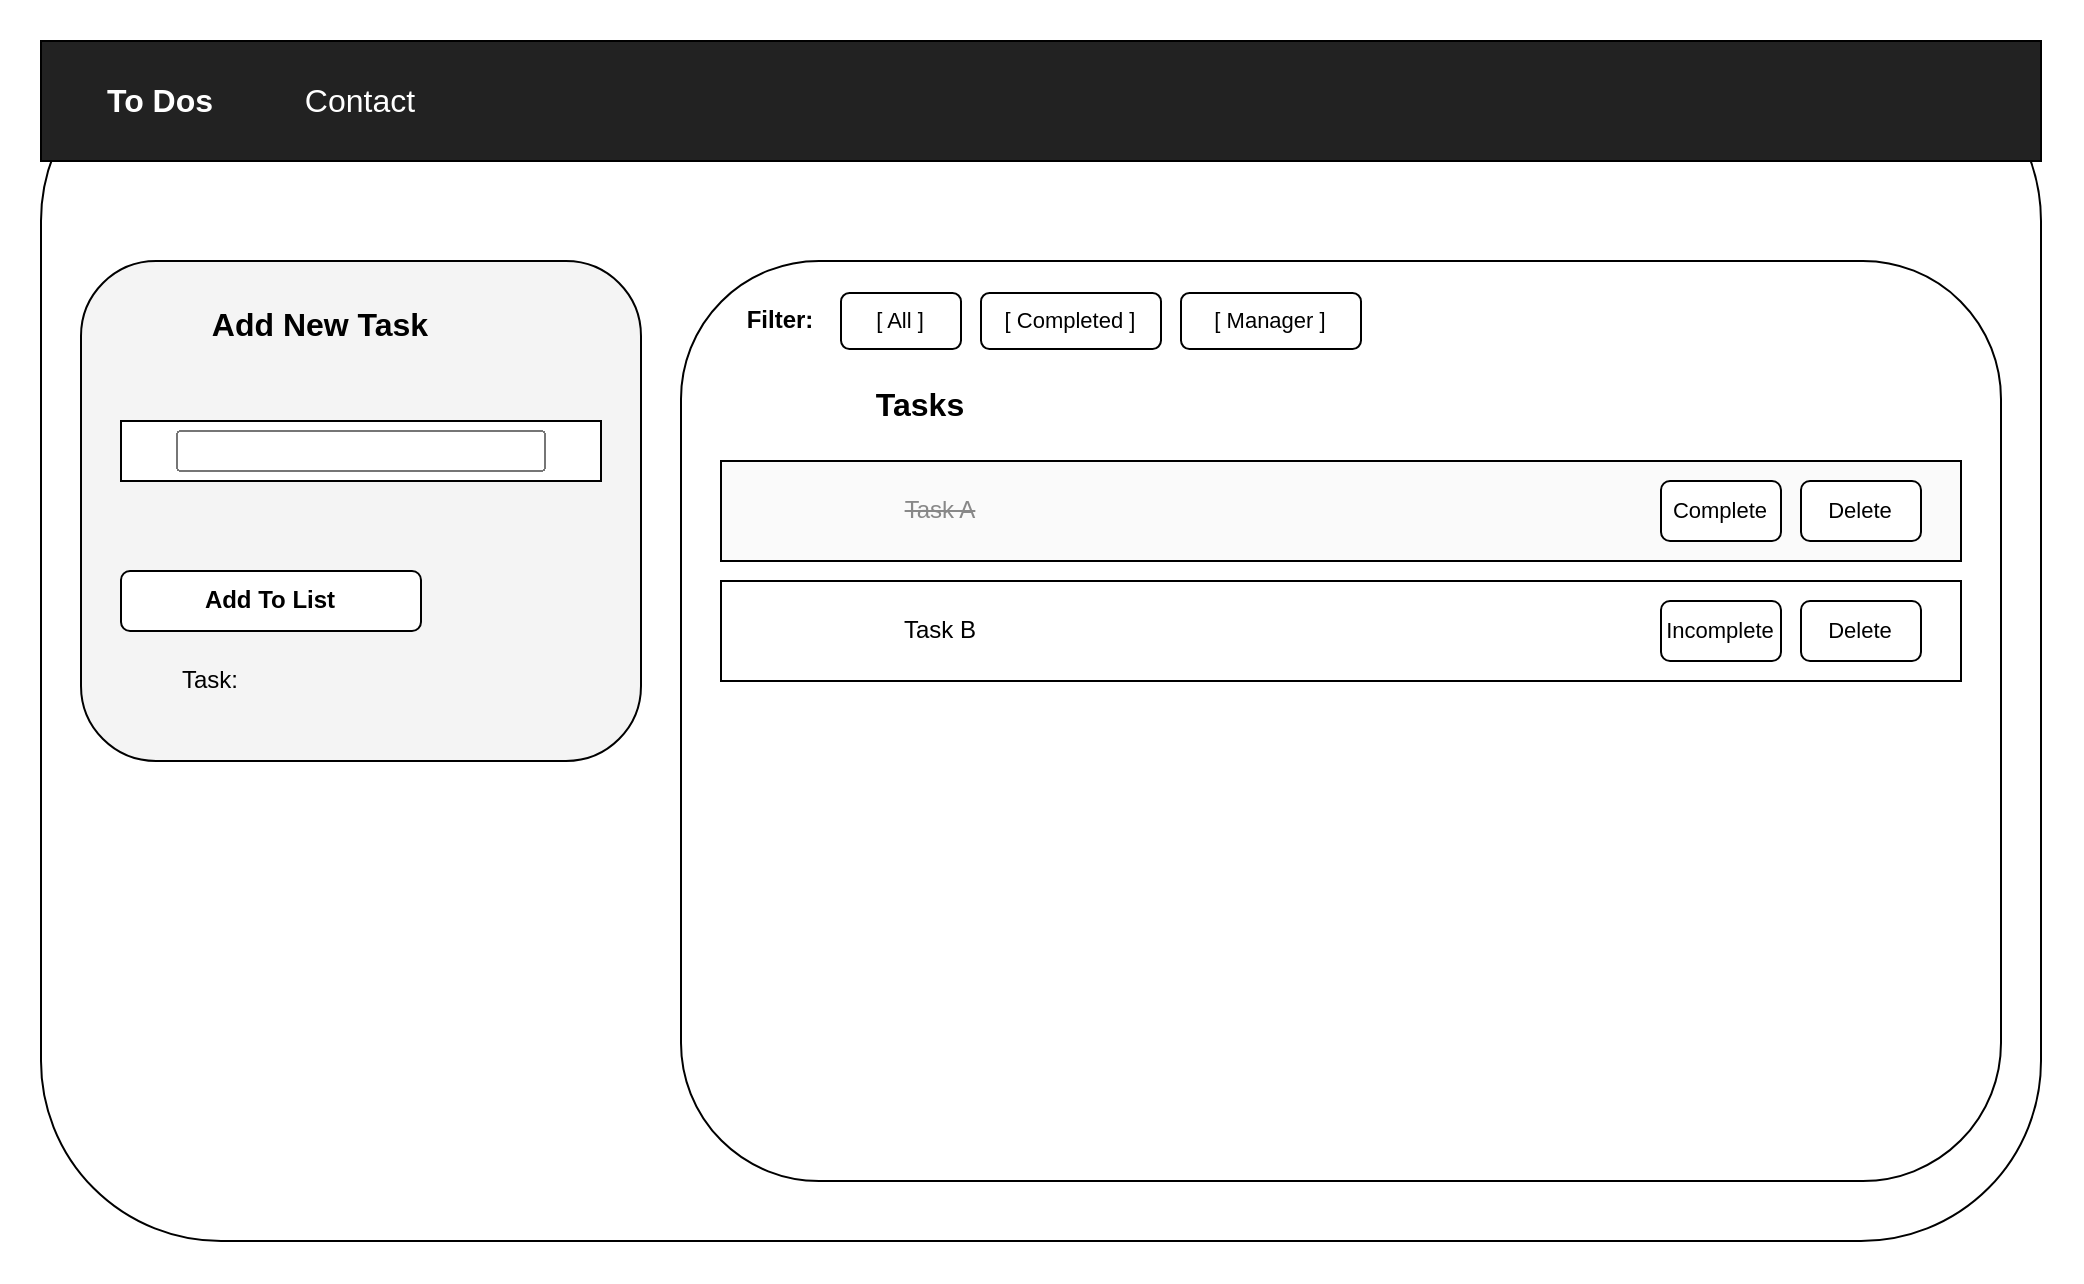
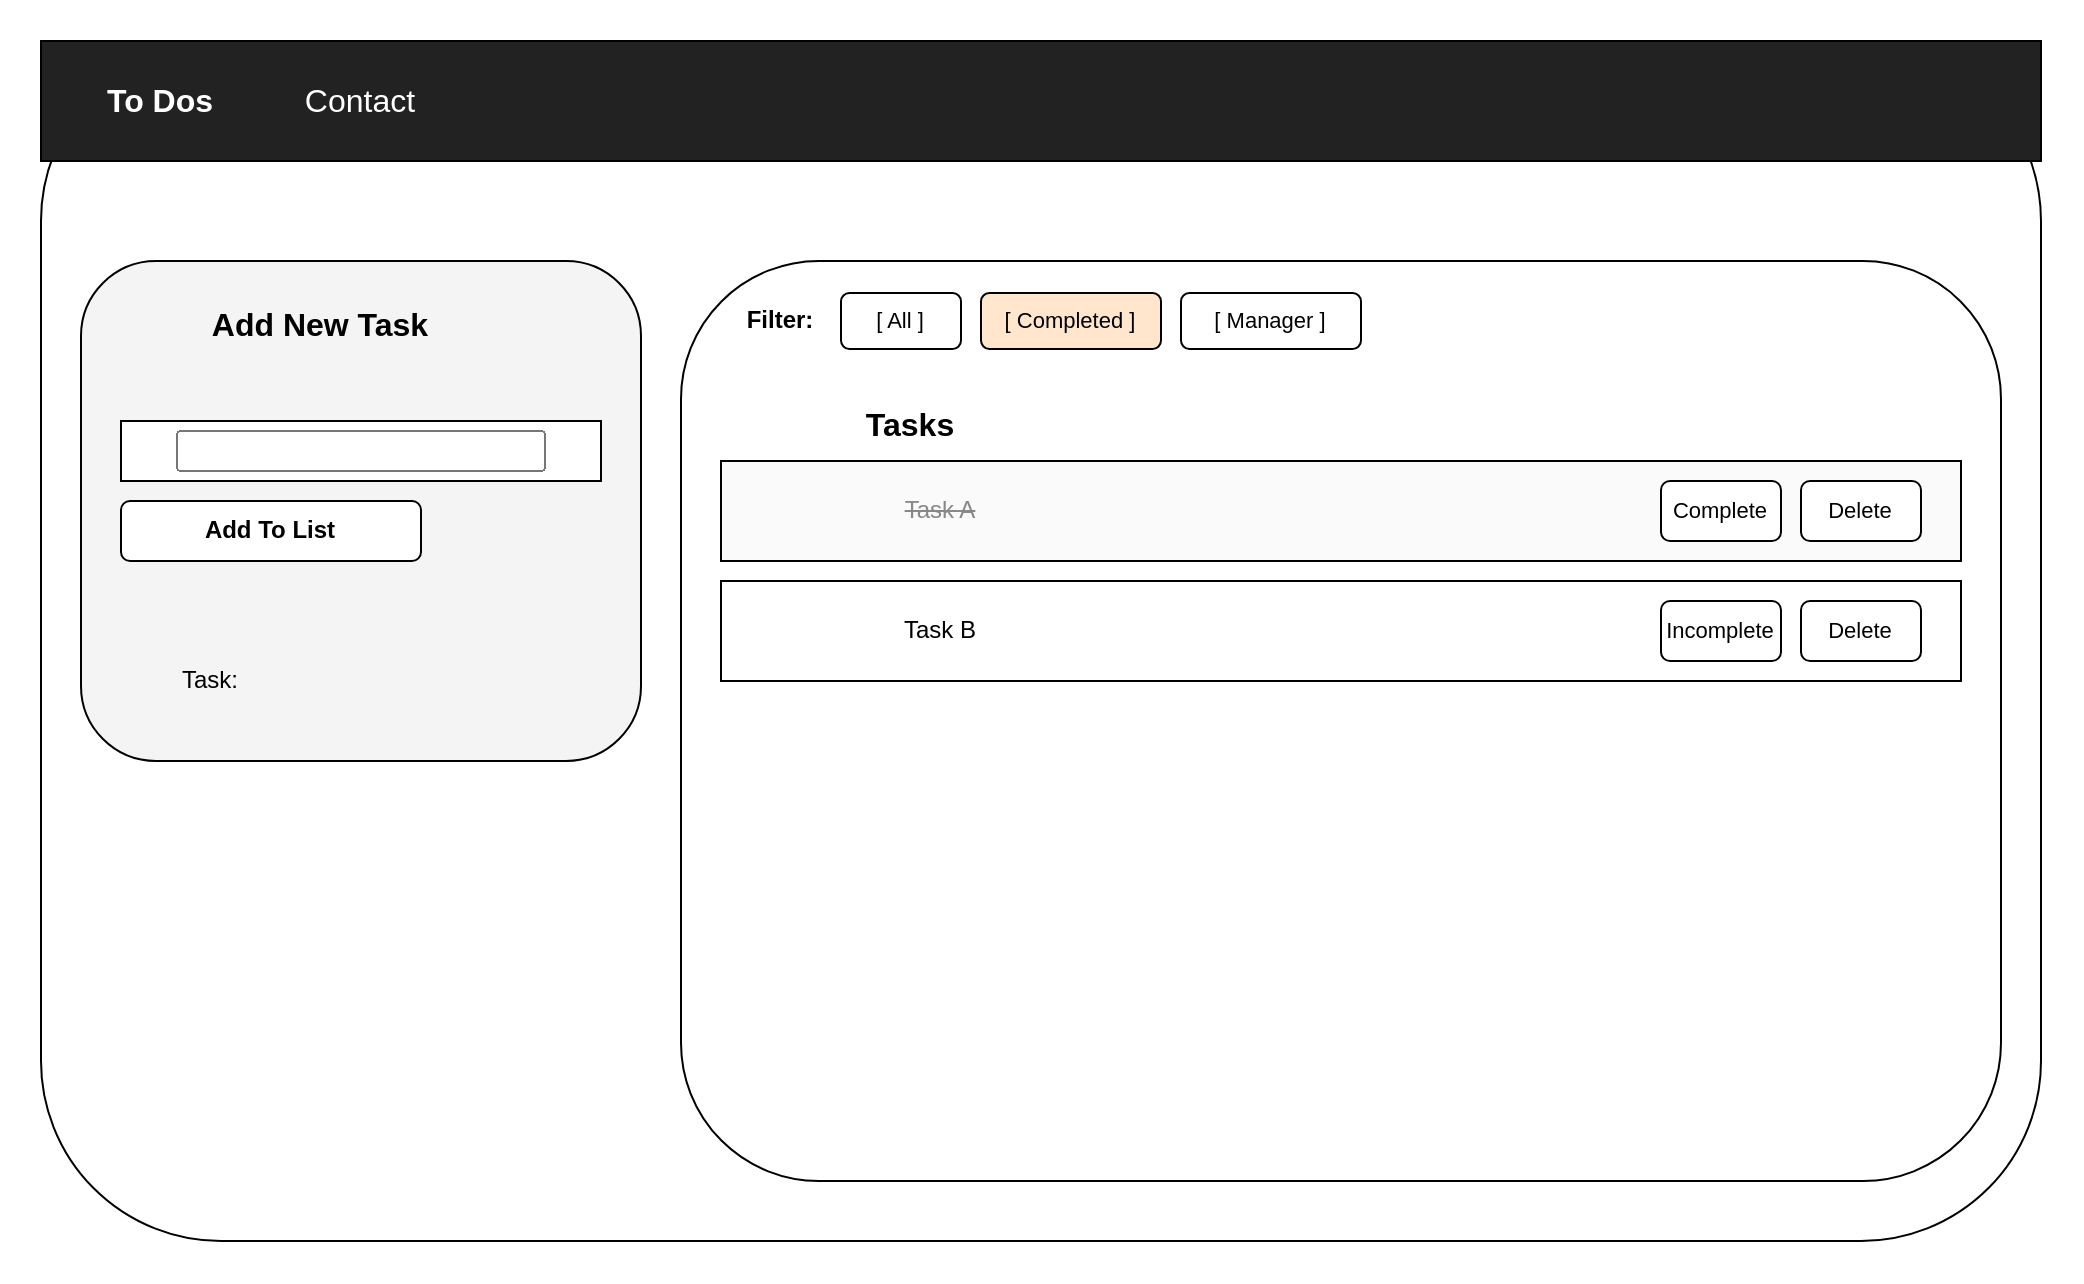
node "[ Completed ]": fillcolor #ffffff -> #ffe6cc
node "Tasks": moved (921, 405) -> (911, 425)
node "Add To List": moved (271, 601) -> (271, 531)
